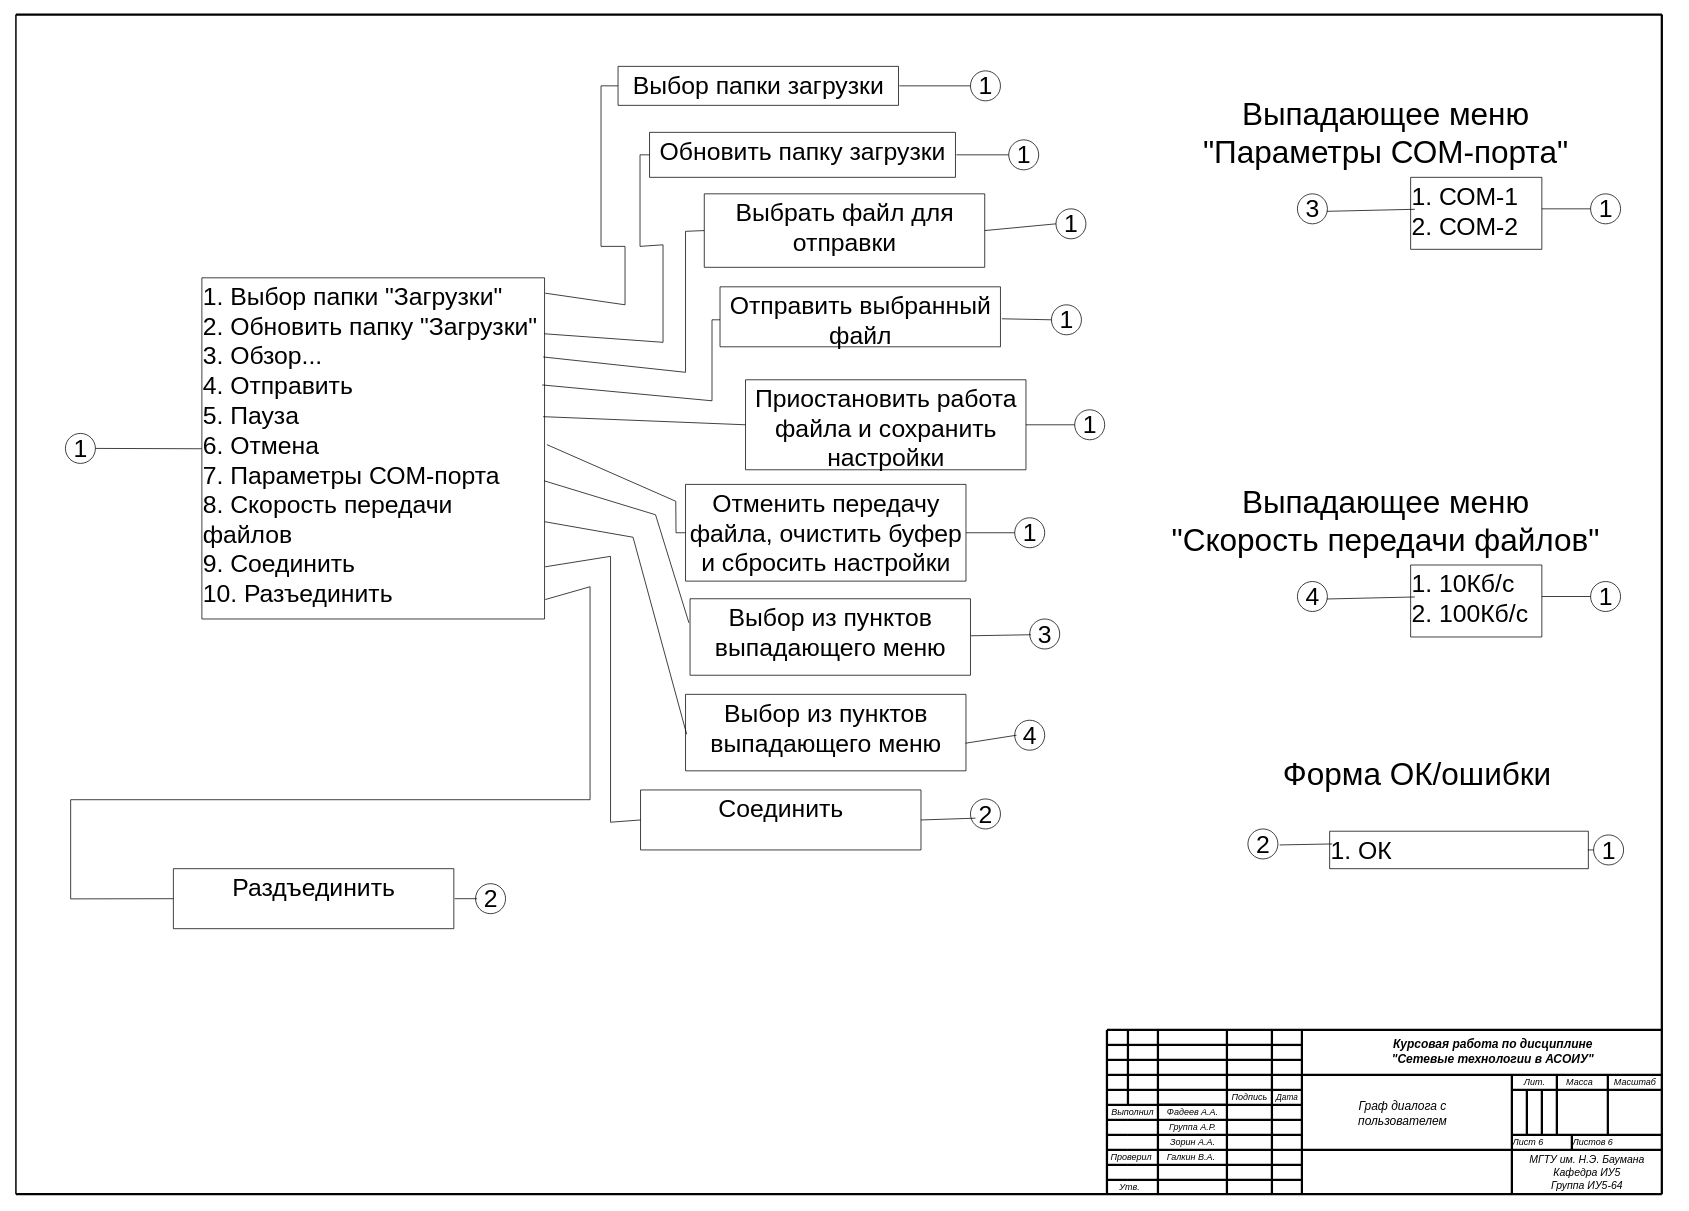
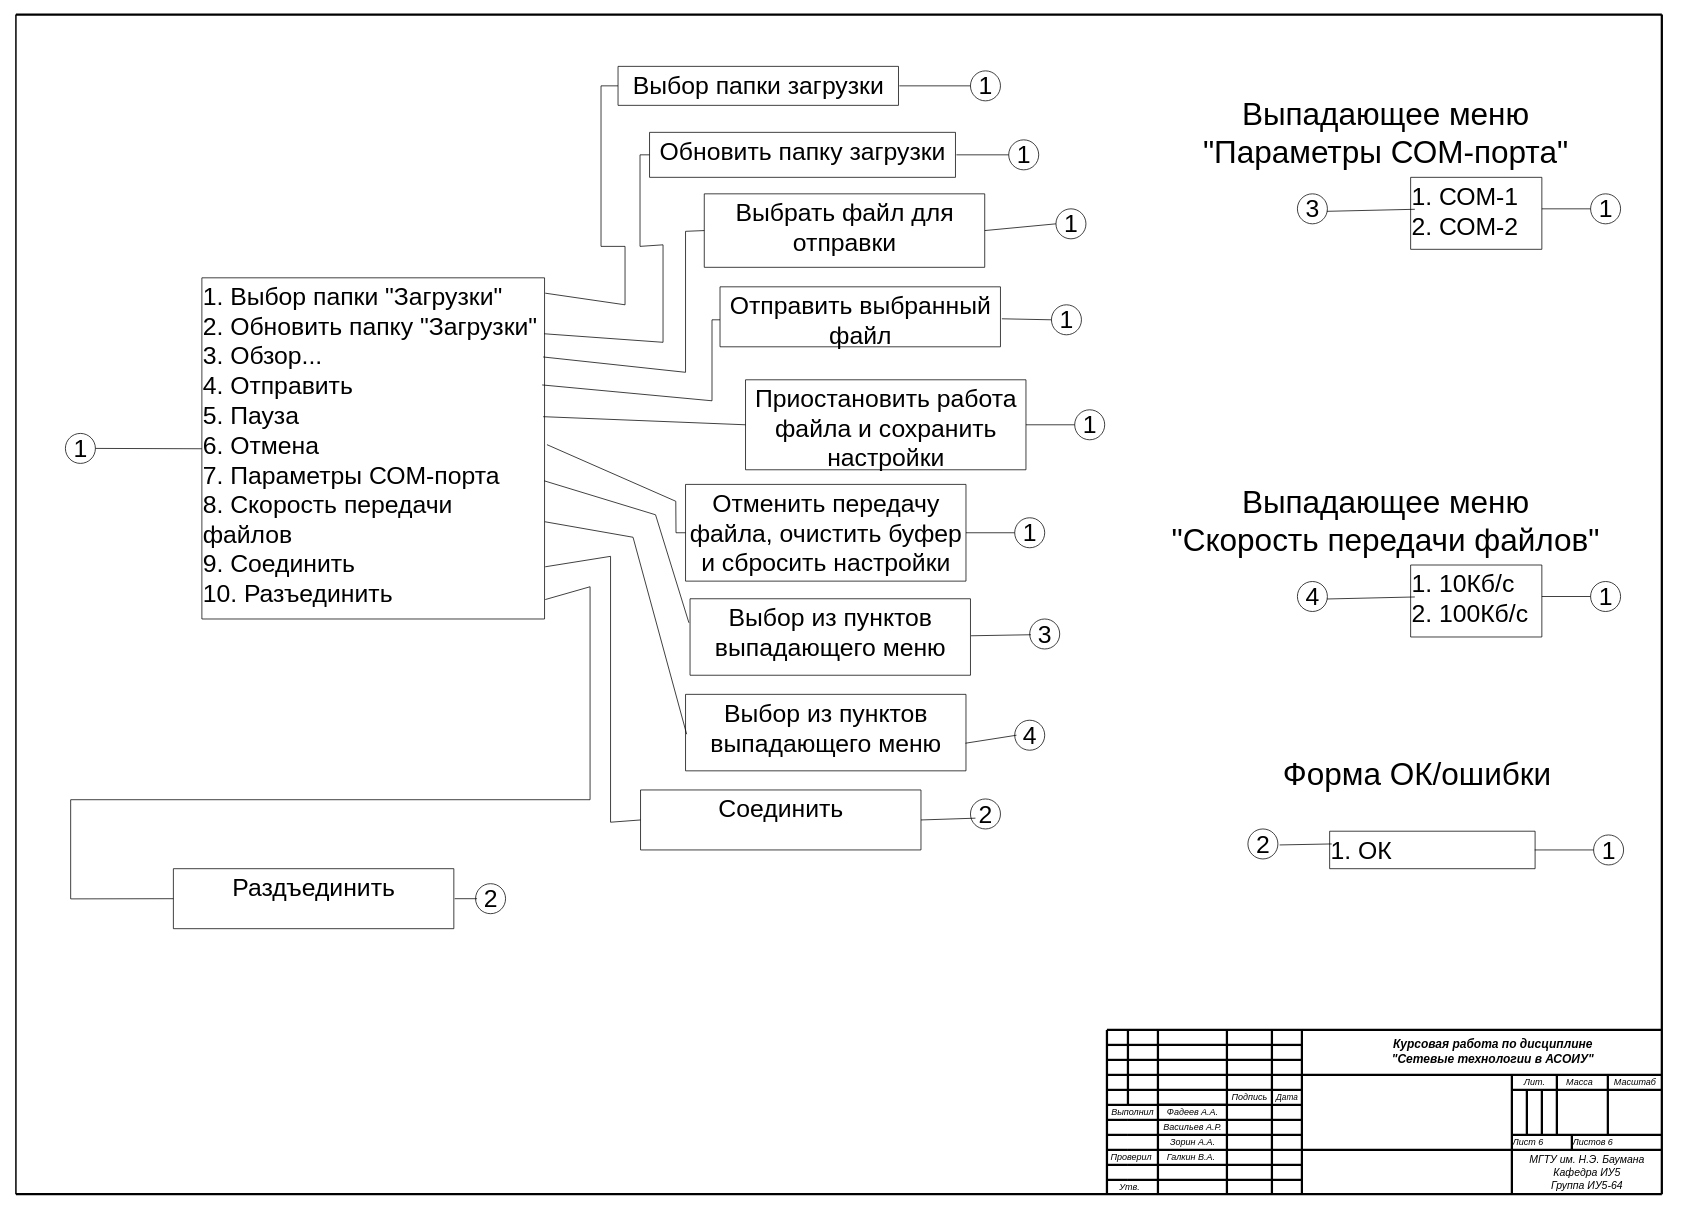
node "1. ОК": size 259x38 -> 206x38
node "Граф диалога с пользователем": removed
node "Группа А.Р.": label "Группа А.Р." -> "Васильев А.Р."
